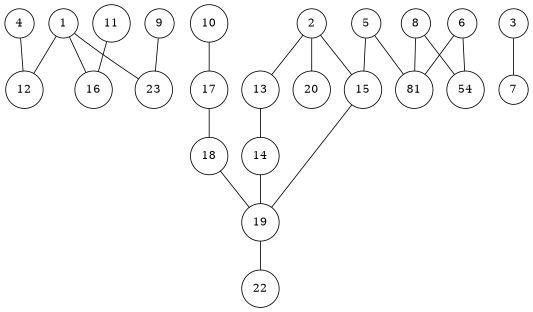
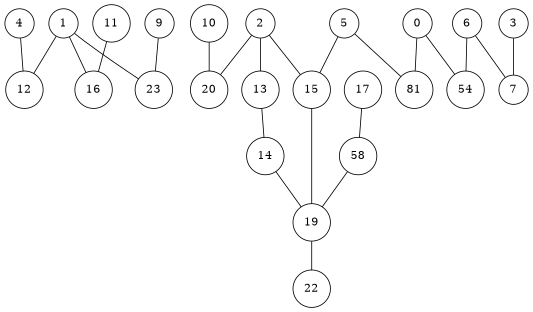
node "8": label "8" -> "0"
edge "6" -- "81": now "6" -- "7"
edge "10" -- "17": now "10" -- "20"
node "18": label "18" -> "58"
